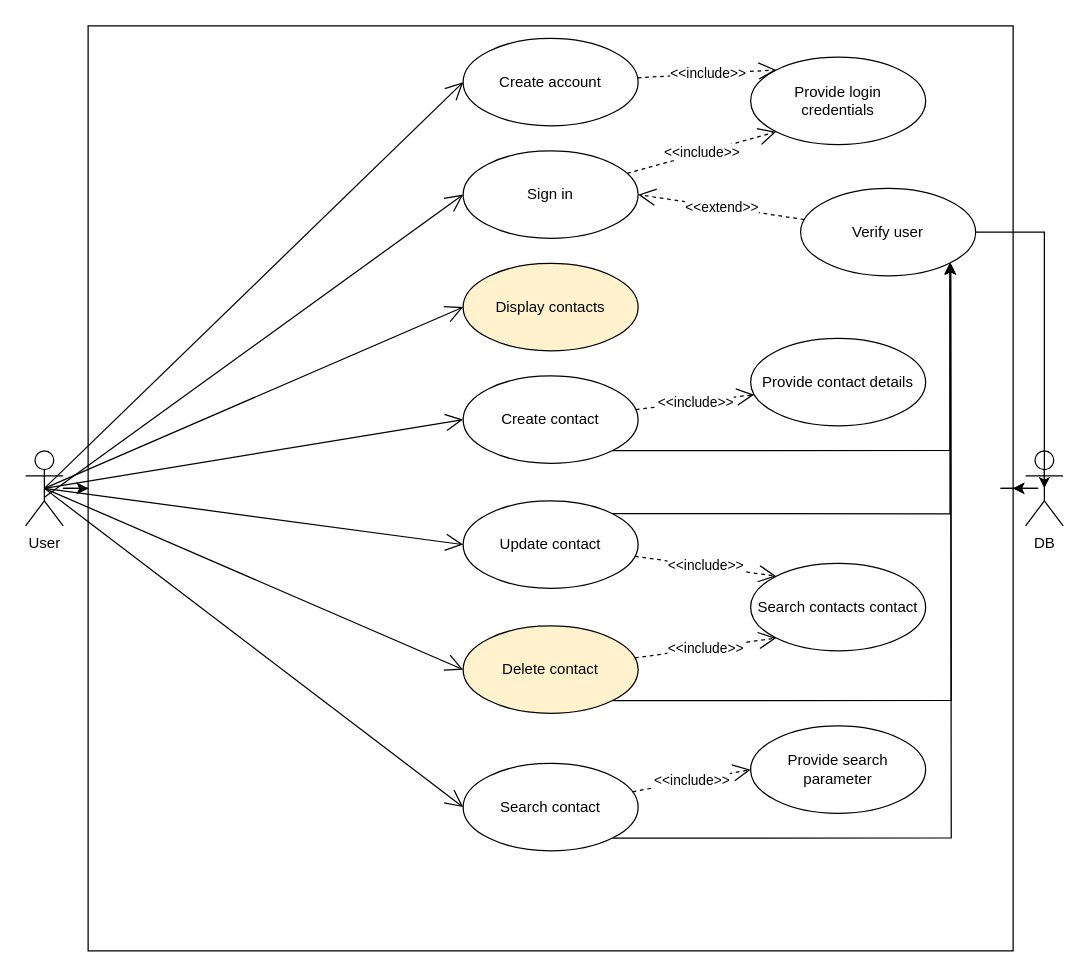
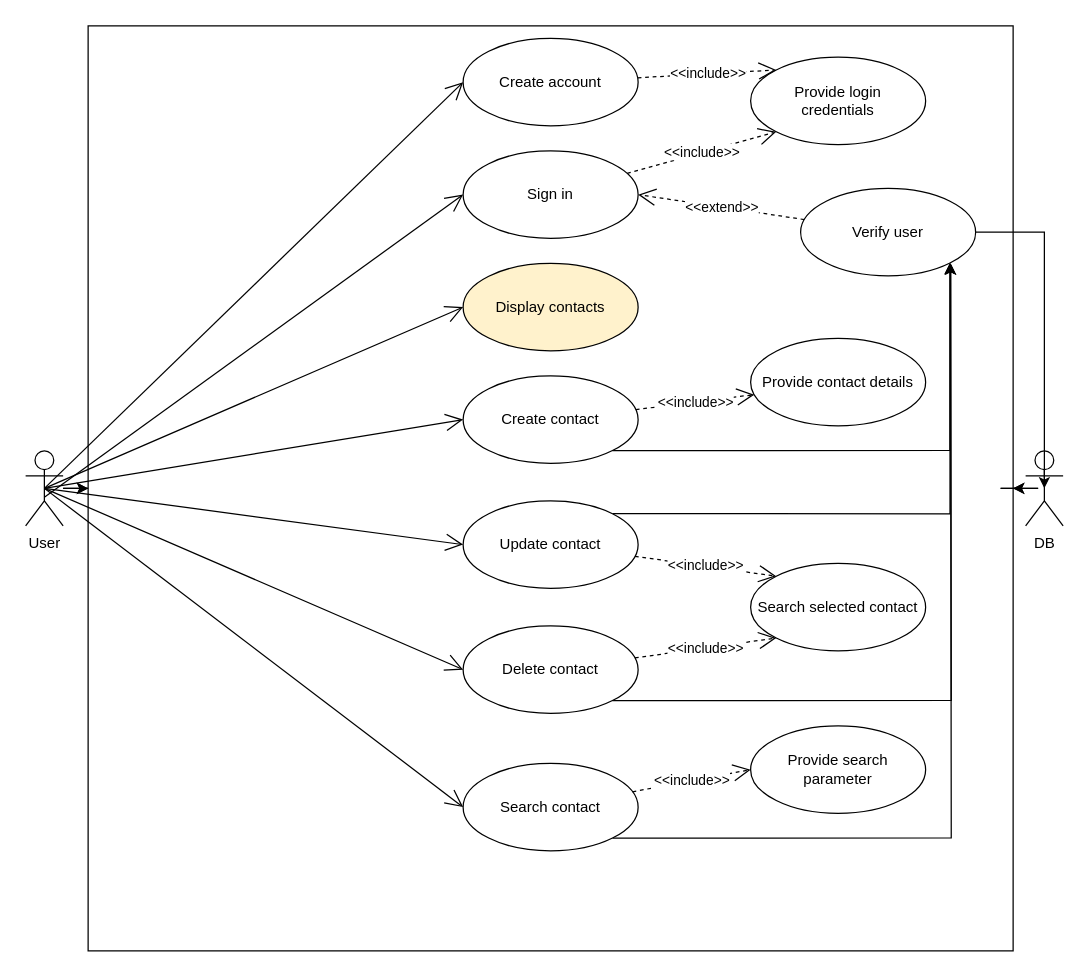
node "Search contacts contact": label "Search contacts contact" -> "Search selected contact"
node "Delete contact": fillcolor #fff2cc -> #ffffff
